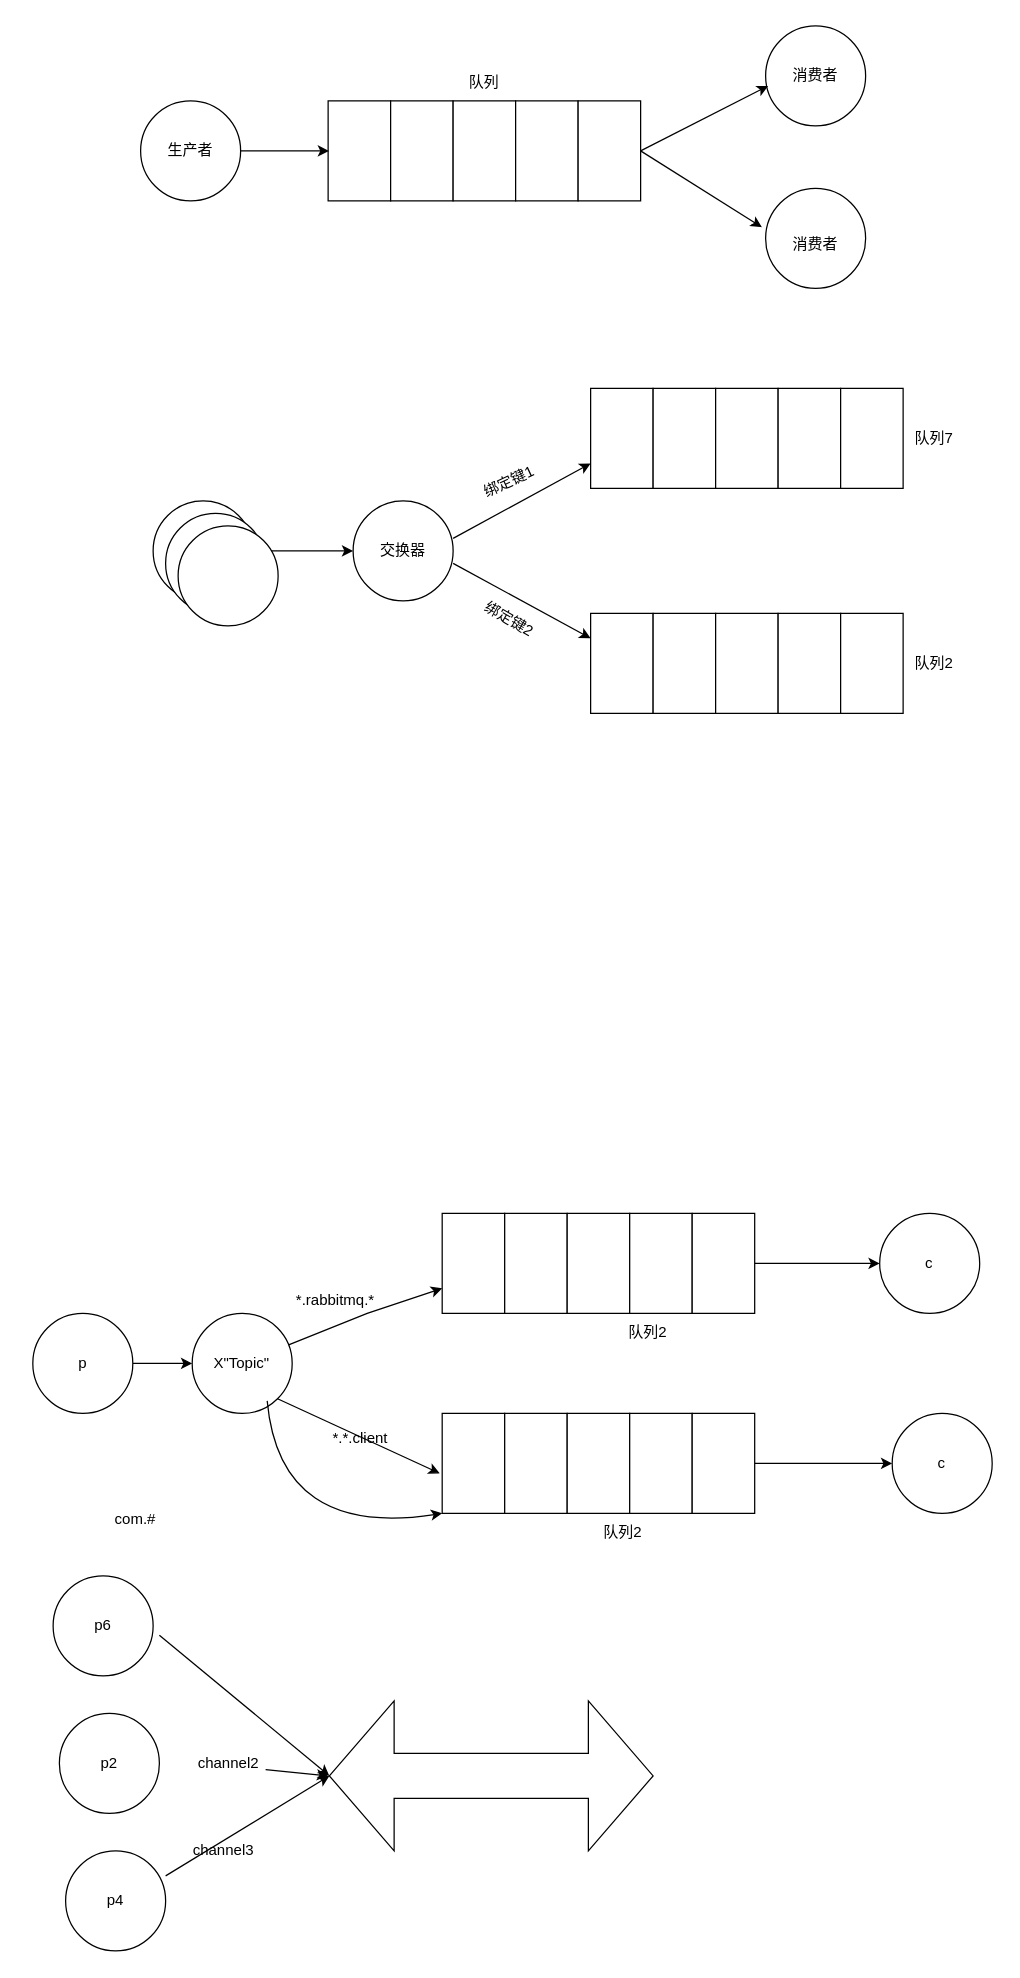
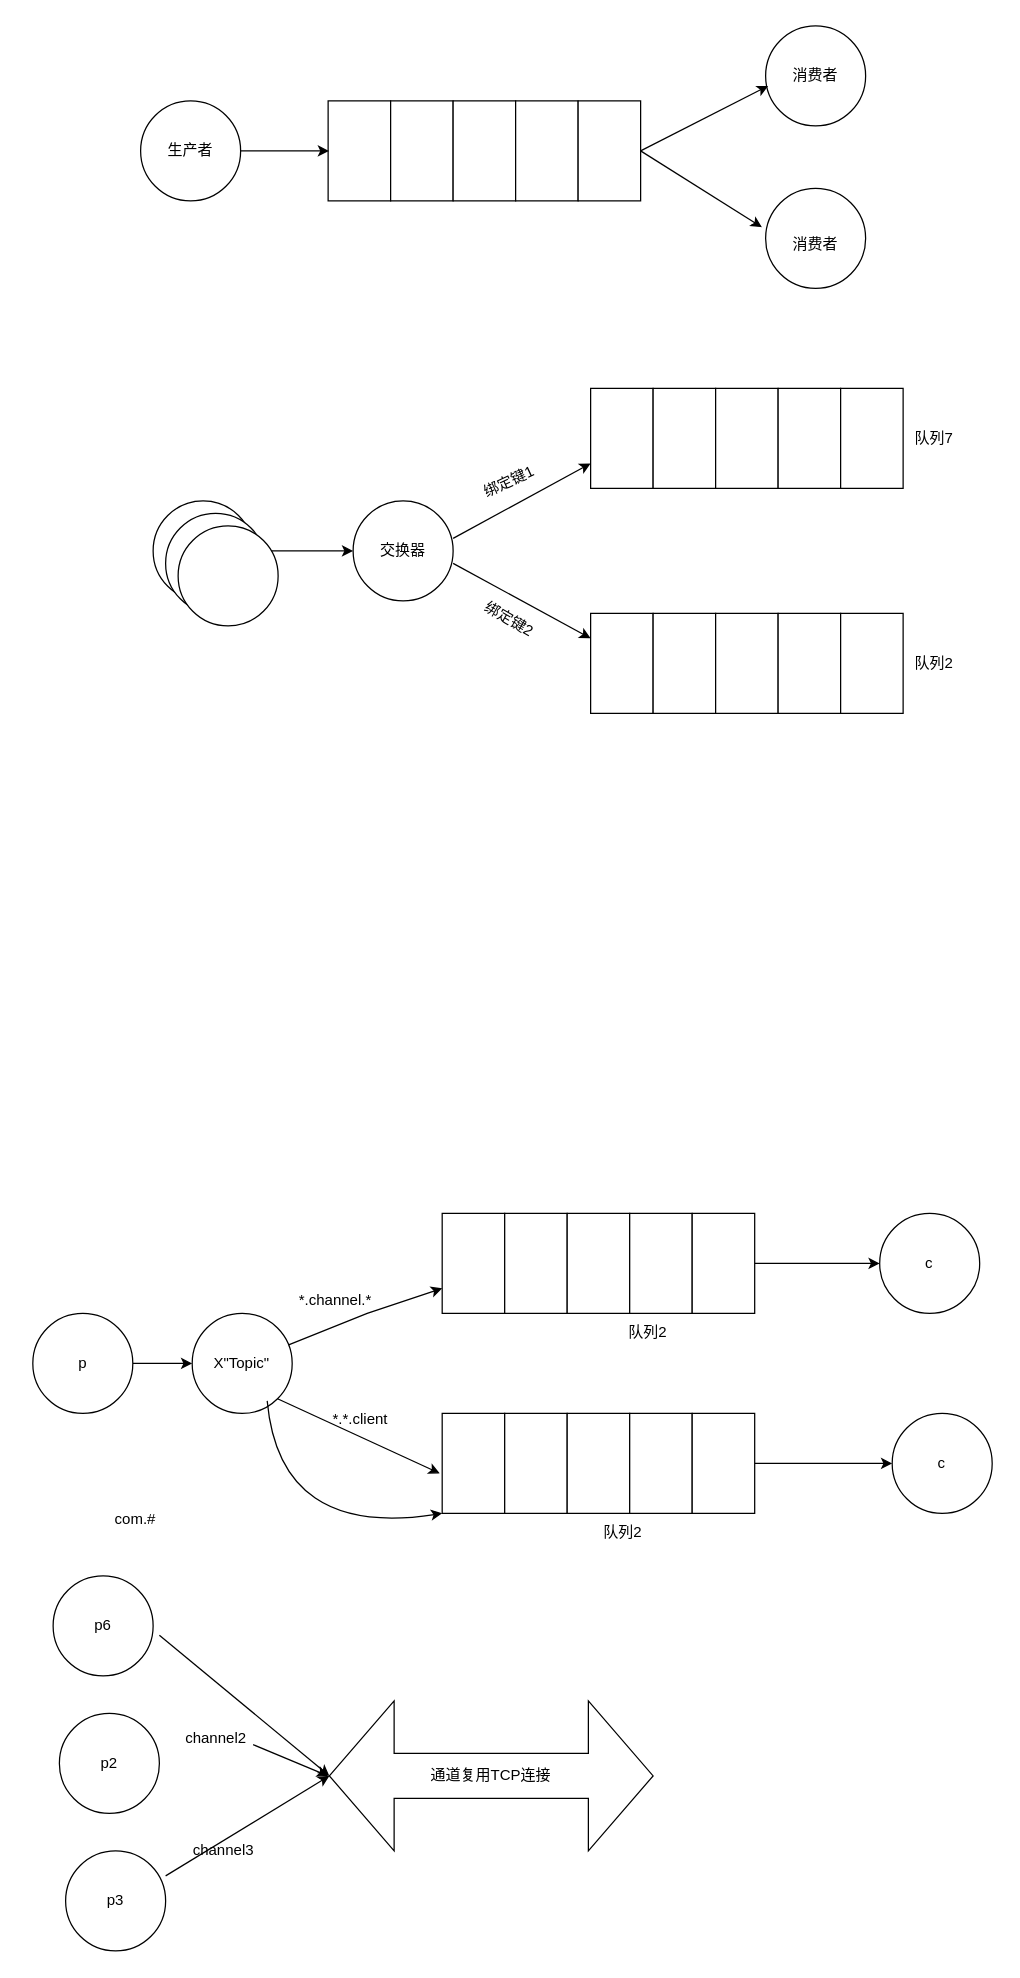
node "队列": removed
node "*.rabbitmq.*": label "*.rabbitmq.*" -> "*.channel.*"
node "*.*.client": moved (361, 1438) -> (361, 1419)
node "channel2": moved (228, 1763) -> (216, 1738)
node "通道复用TCP连接": added
node "p4": label "p4" -> "p3"
